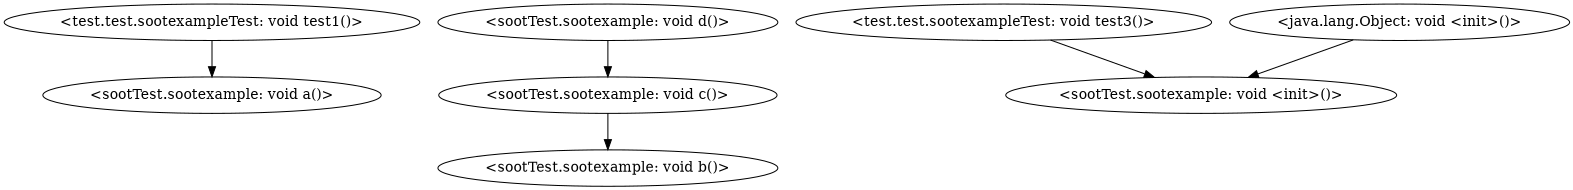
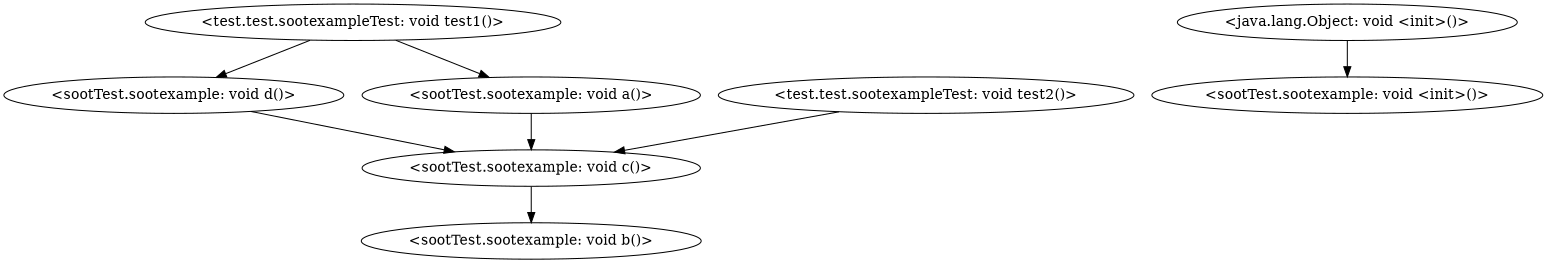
node "<test.test.sootexampleTest: void test3()>": removed
edge "<test.test.sootexampleTest: void test1()>" -> "<sootTest.sootexample: void d()>": added
node "<test.test.sootexampleTest: void test2()>": added
edge "<sootTest.sootexample: void a()>" -> "<sootTest.sootexample: void c()>": added
